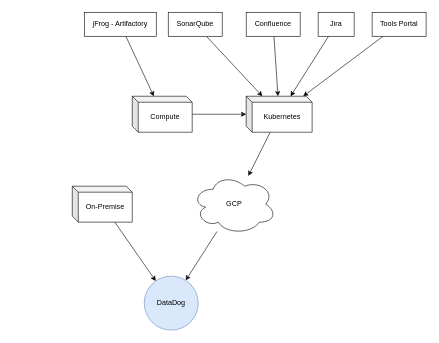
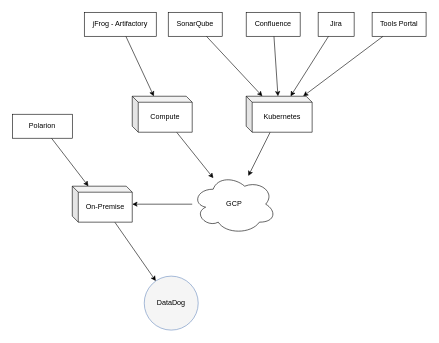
edge "Compute" -> "Kubernetes": now "Compute" -> "GCP"
node "Polarion": added
edge "Polarion" -> "On-Premise": added
edge "GCP" -> "DataDog": now "GCP" -> "On-Premise"
node "DataDog": fillcolor #dae8fc -> #f5f5f5
